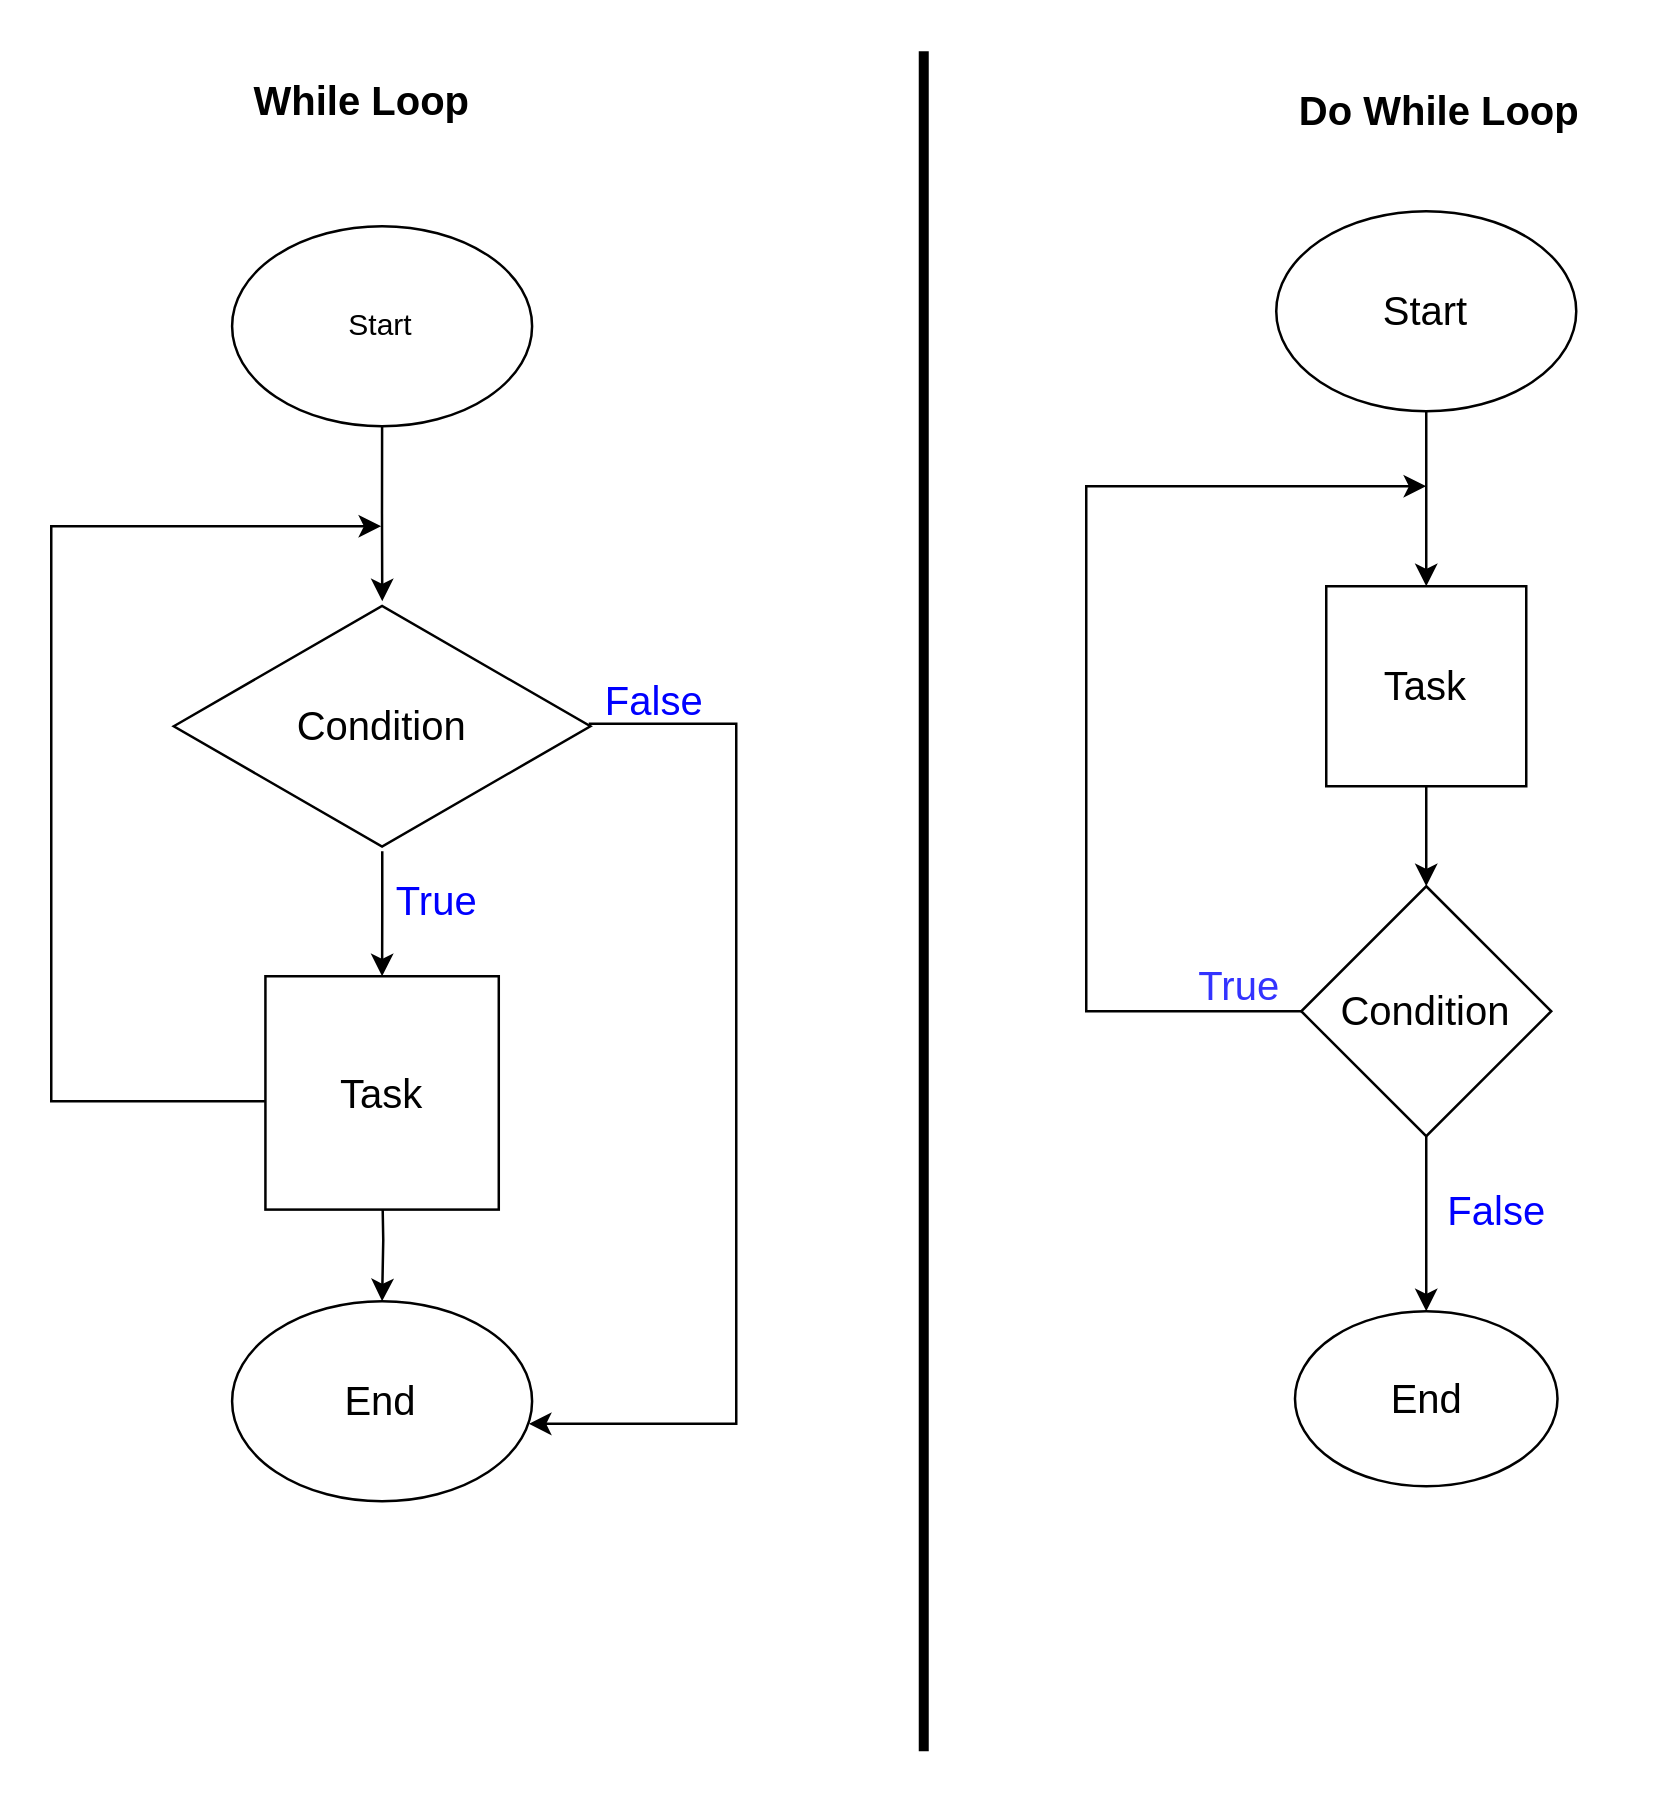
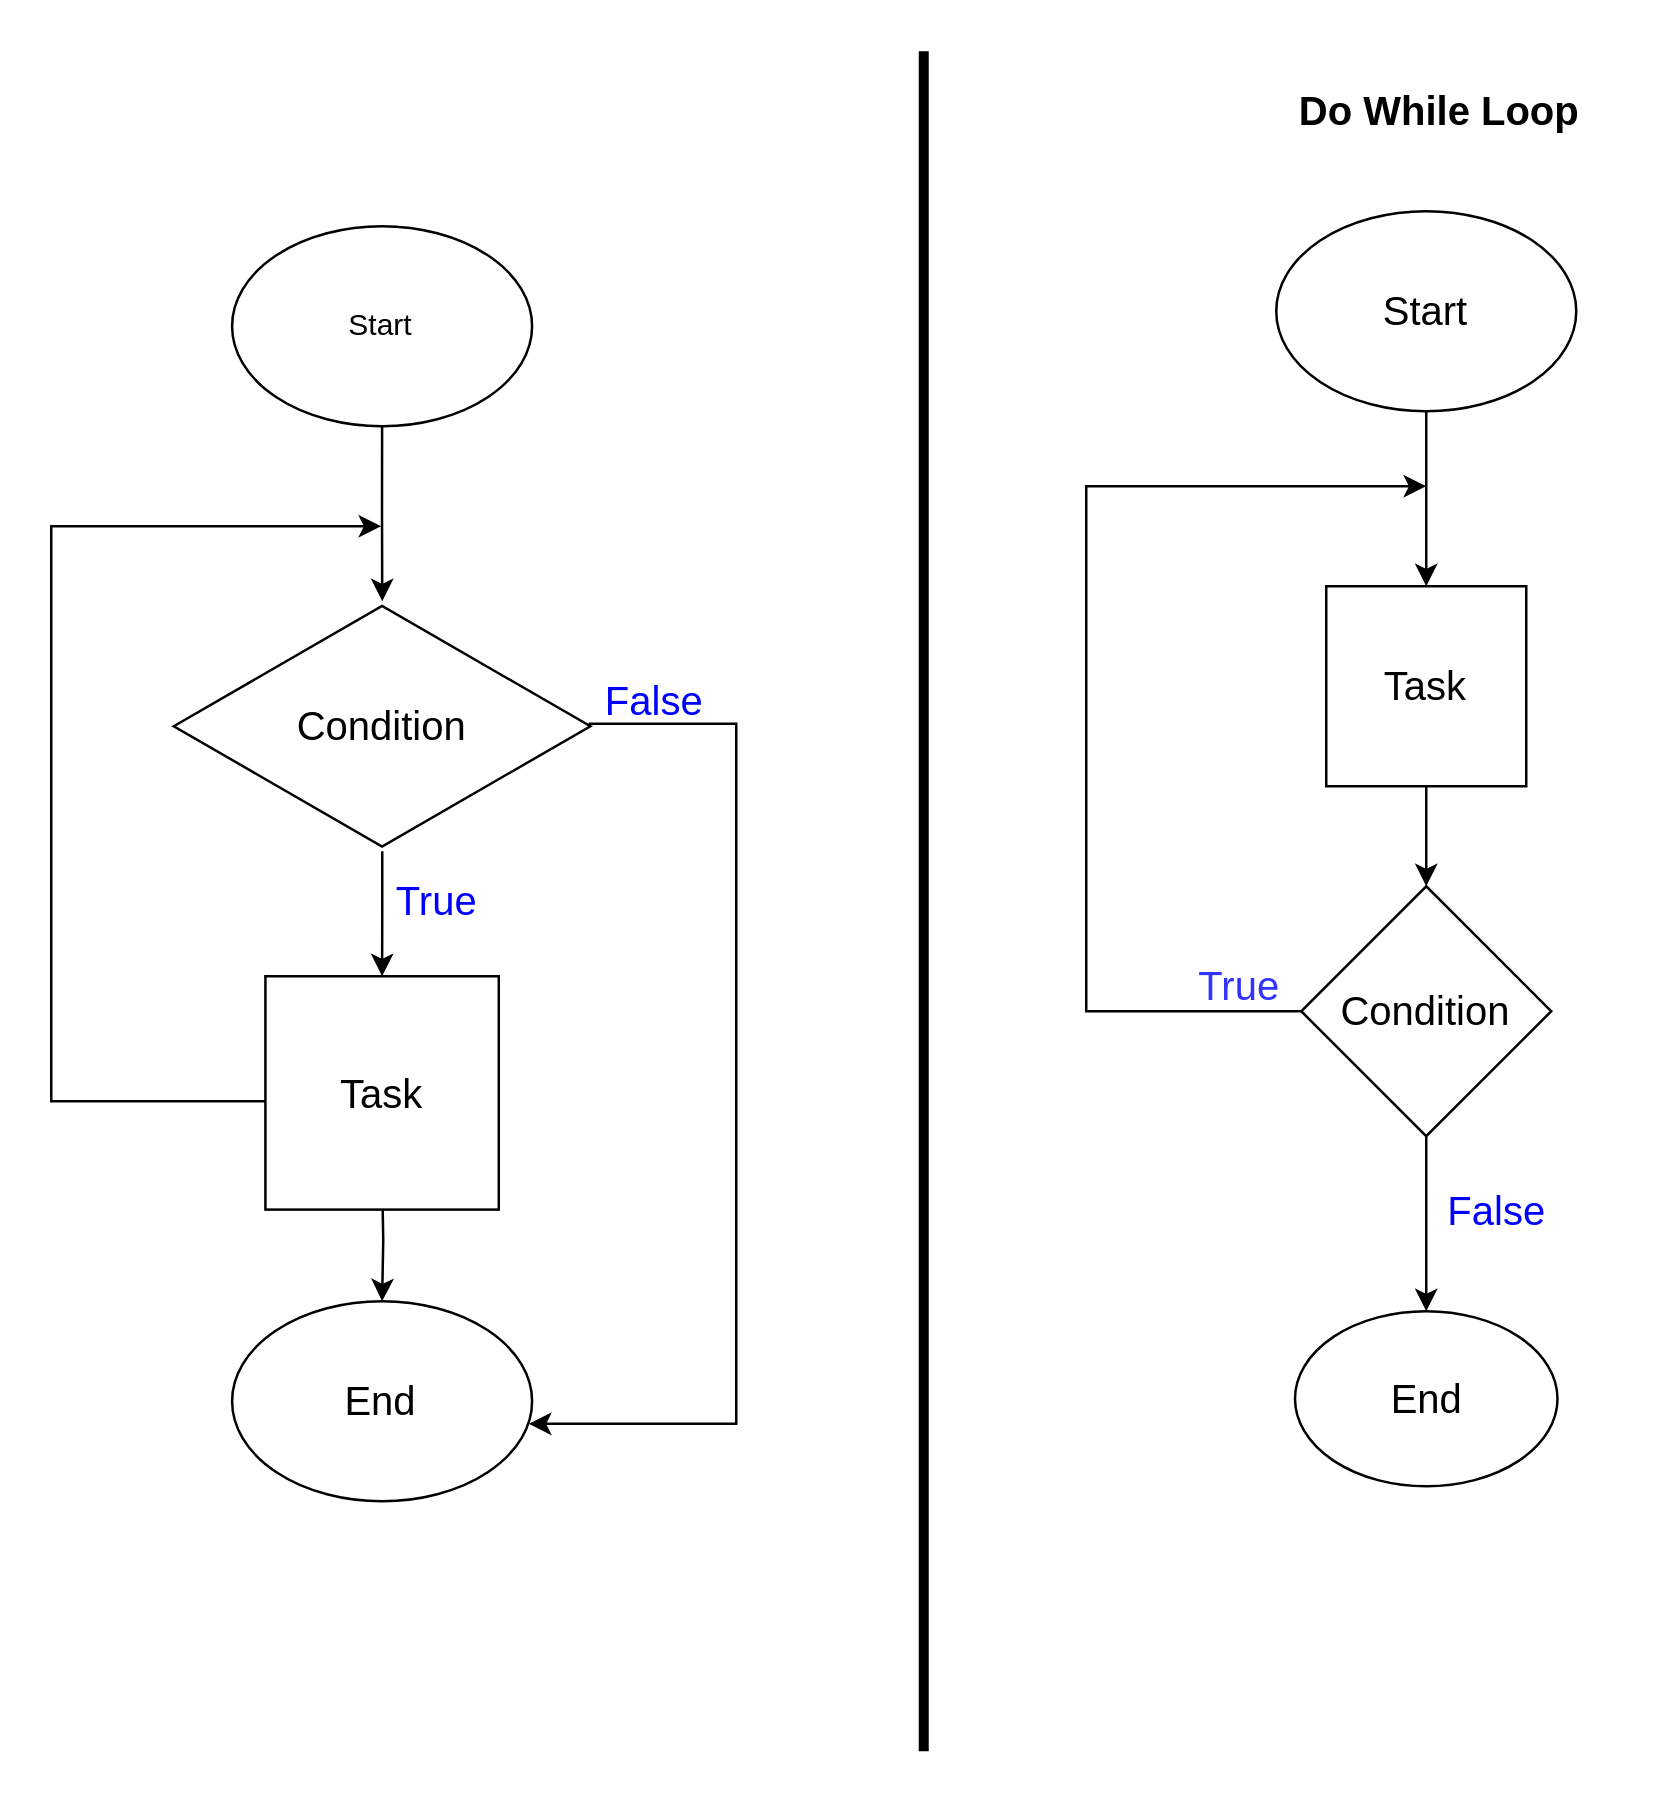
node "While Loop": removed
